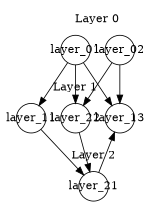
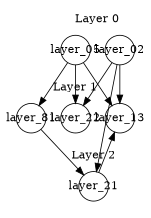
node "layer_01": label "layer_01" -> "layer_05"
node "layer_11": label "layer_11" -> "layer_81"
edge "layer_22" -> "layer_21": now "layer_02" -> "layer_21"
